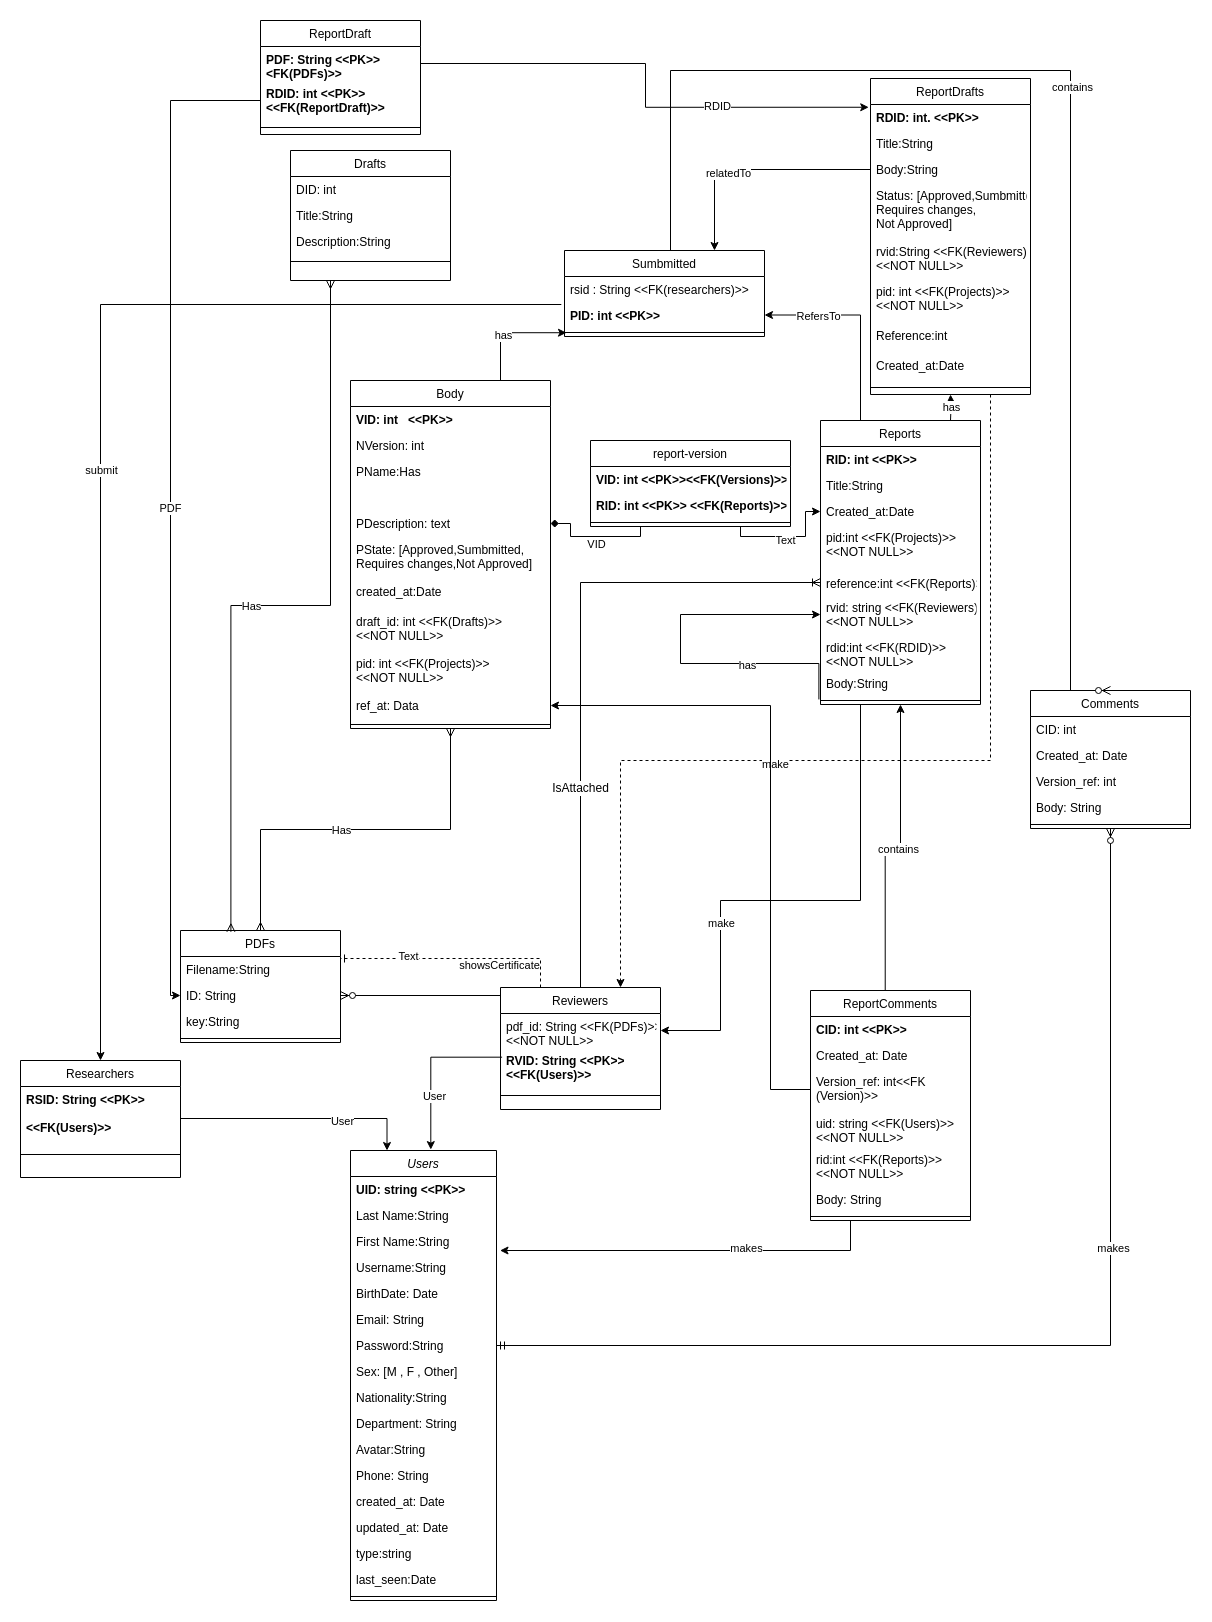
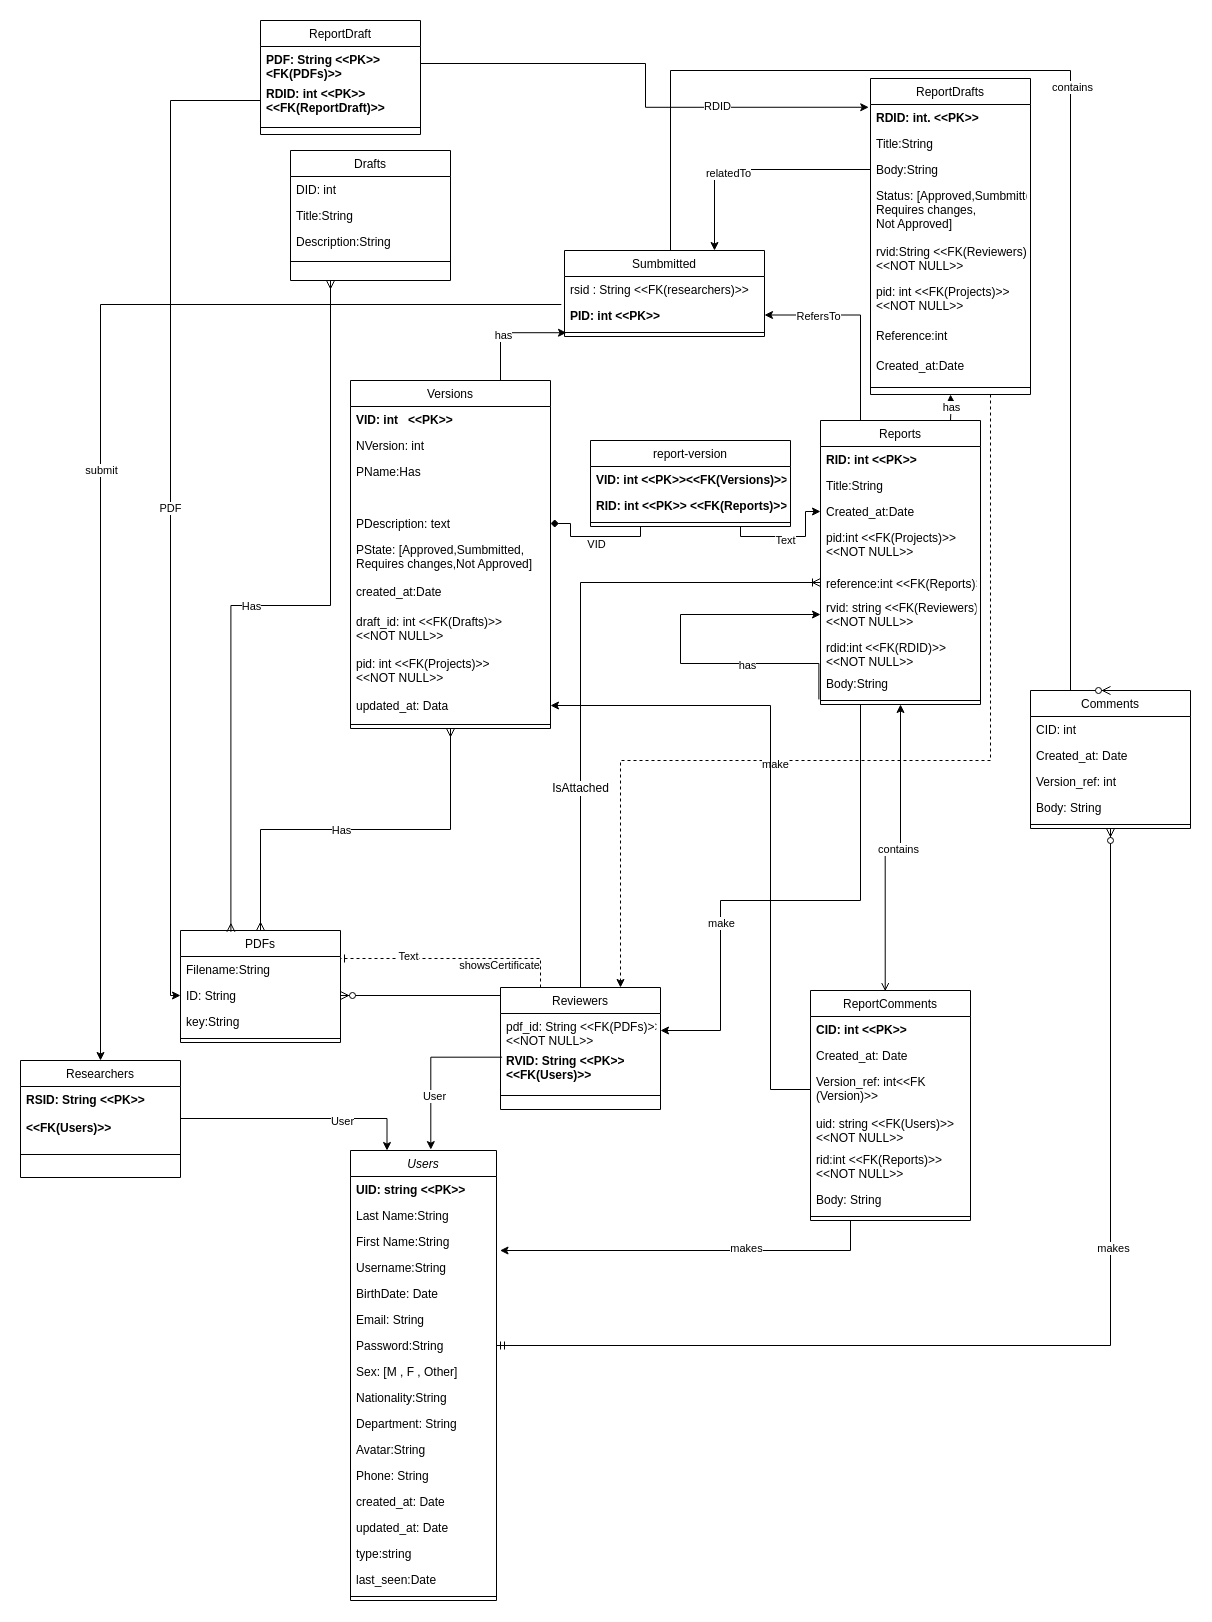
node "Body": label "Body" -> "Versions"
node "ref_at: Data": label "ref_at: Data" -> "updated_at: Data"
edge "ReportComments" -> "Reports": arrowhead none -> open
